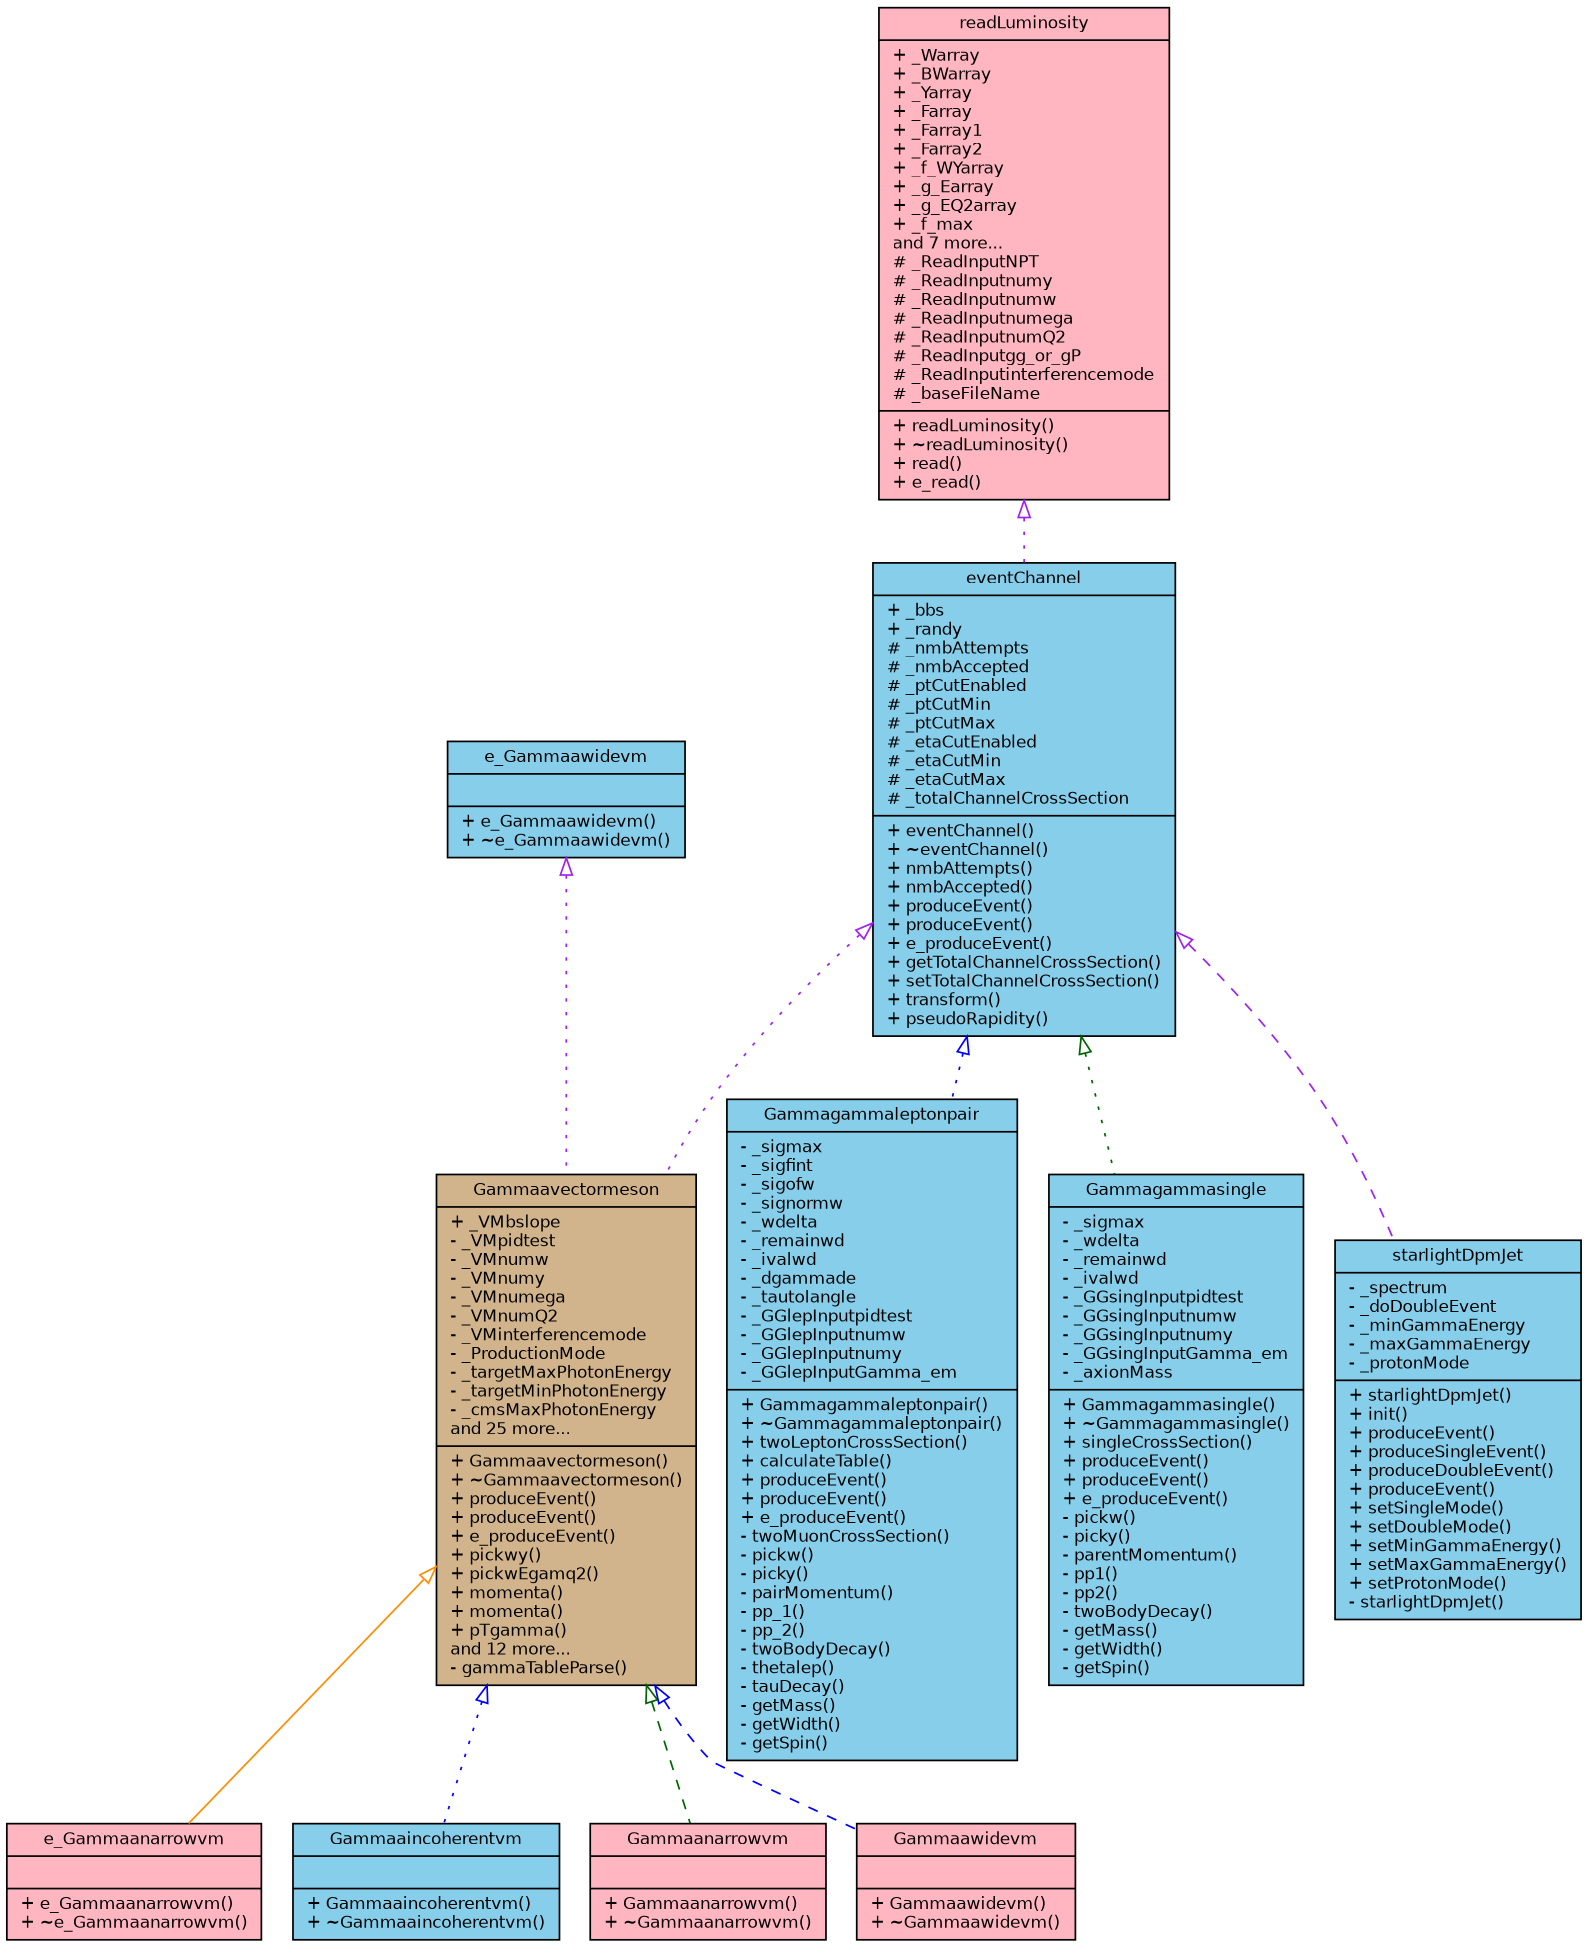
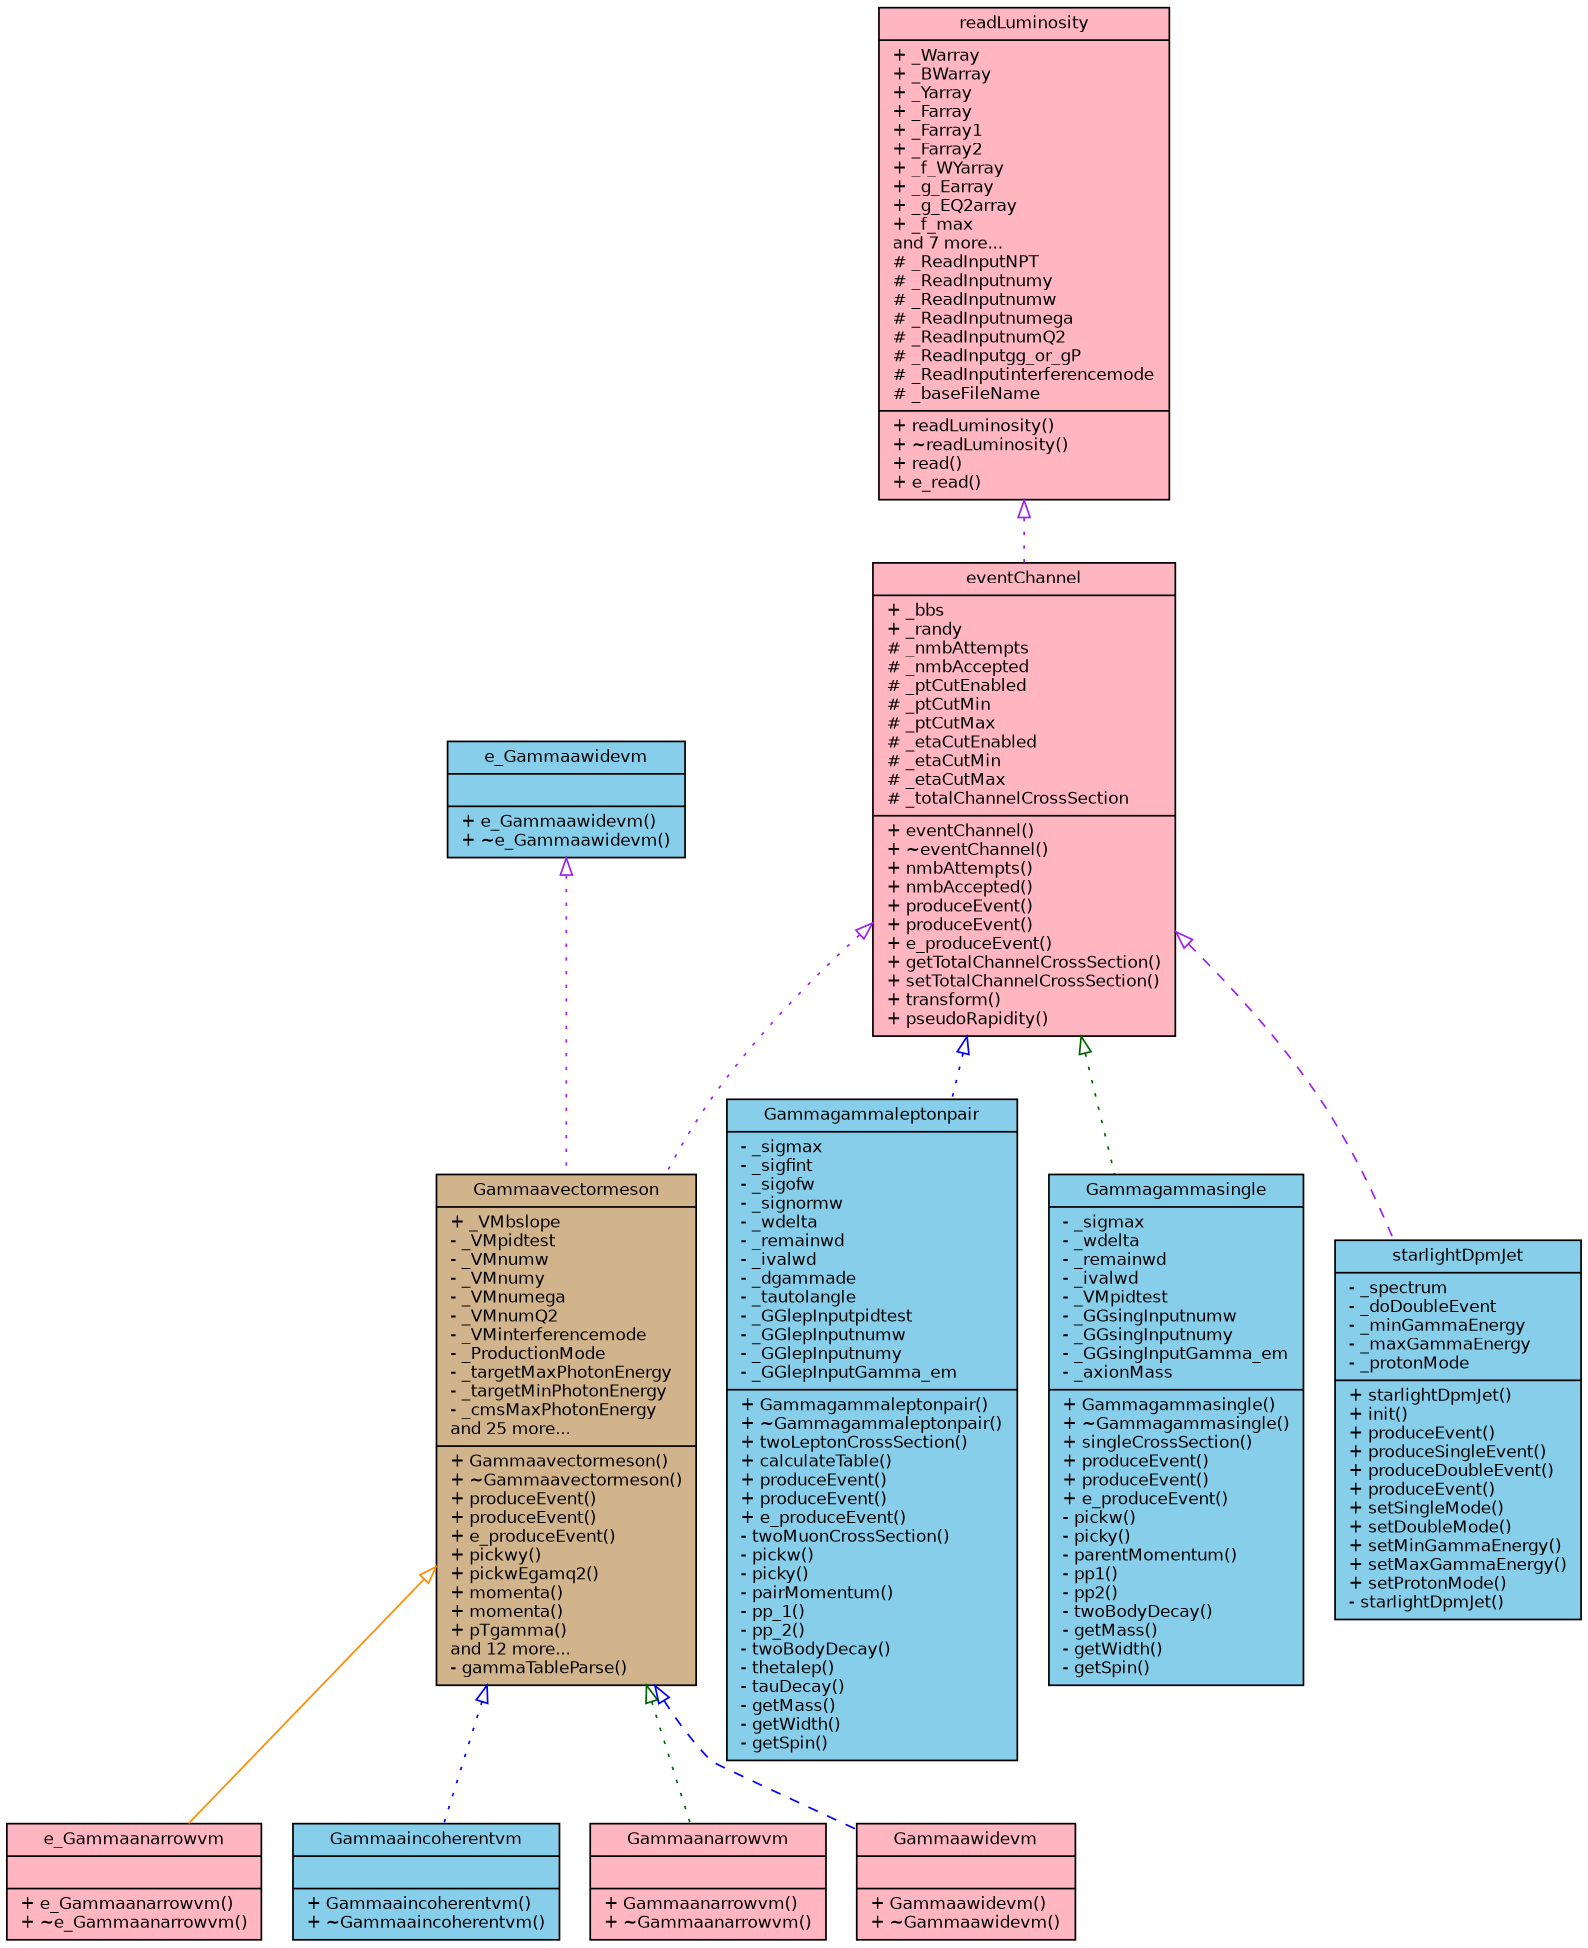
node "eventChannel": fillcolor skyblue -> lightpink
node "Gammagammasingle": text "- _GGsingInputpidtest" -> "- _VMpidtest"
edge "Gammaanarrowvm" -> "Gammaavectormeson": style dashed -> dotted
